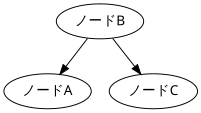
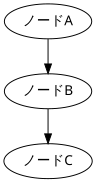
edge "ノードB" -> "ノードA": reversed
